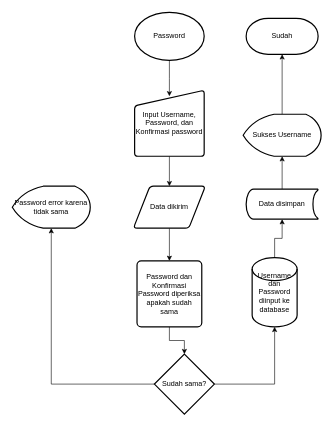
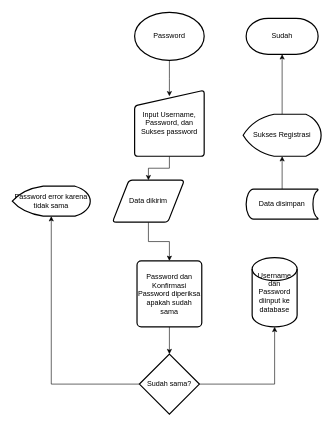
node "Input Username, Password, dan Konfirmasi password": label "Input Username, Password, dan Konfirmasi password" -> "Input Username, Password, dan Sukses password"
node "Sukses Username": label "Sukses Username" -> "Sukses Registrasi"
node "Password error karena tidak sama": size 78x42 -> 78x30
node "Data dikirim": moved (170, 207) -> (149, 201)
edge "Username dan Password diinput ke database" -> "Data disimpan": removed
node "Sudah sama?": moved (185, 384) -> (170, 384)
